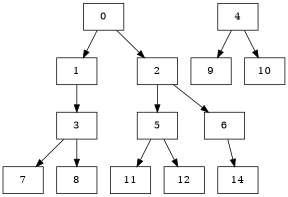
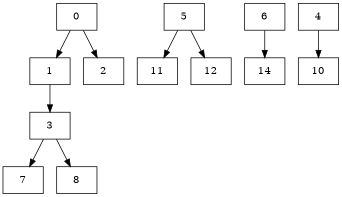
node "9": removed
edge "2" -> "5": removed
edge "2" -> "6": removed
